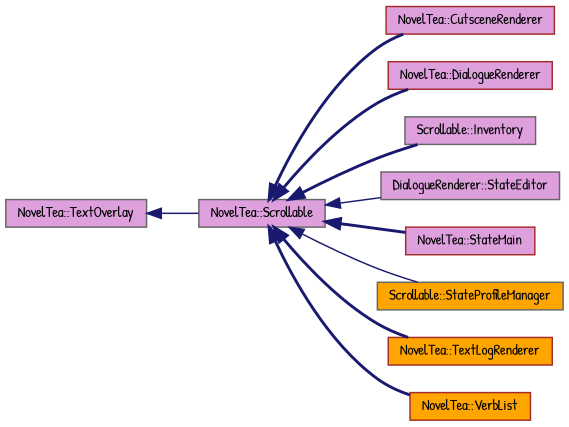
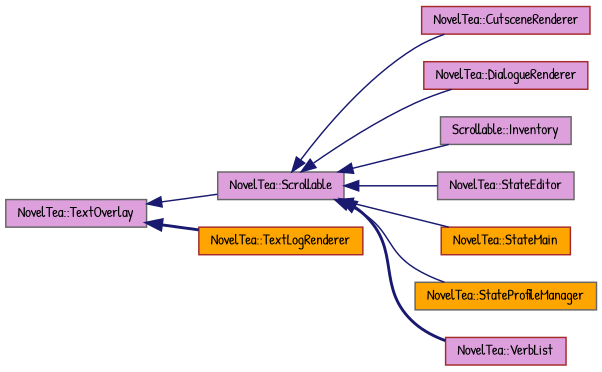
edge "NovelTea::CutsceneRenderer" -> "NovelTea::Scrollable": style bold -> solid
edge "NovelTea::DialogueRenderer" -> "NovelTea::Scrollable": style bold -> solid
edge "Scrollable::Inventory" -> "NovelTea::Scrollable": style bold -> solid
node "DialogueRenderer::StateEditor": label "DialogueRenderer::StateEditor" -> "NovelTea::StateEditor"
edge "NovelTea::StateMain" -> "NovelTea::Scrollable": style bold -> solid
node "NovelTea::StateMain": fillcolor plum -> orange
edge "NovelTea::TextLogRenderer" -> "NovelTea::Scrollable": now "NovelTea::TextLogRenderer" -> "NovelTea::TextOverlay"
node "Scrollable::StateProfileManager": label "Scrollable::StateProfileManager" -> "NovelTea::StateProfileManager"
node "NovelTea::VerbList": fillcolor orange -> plum
